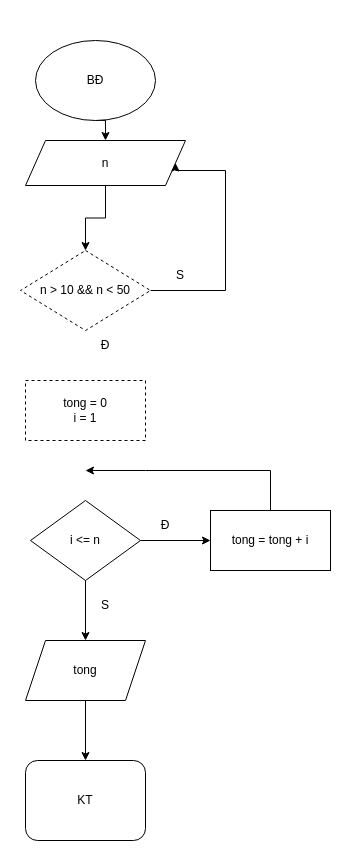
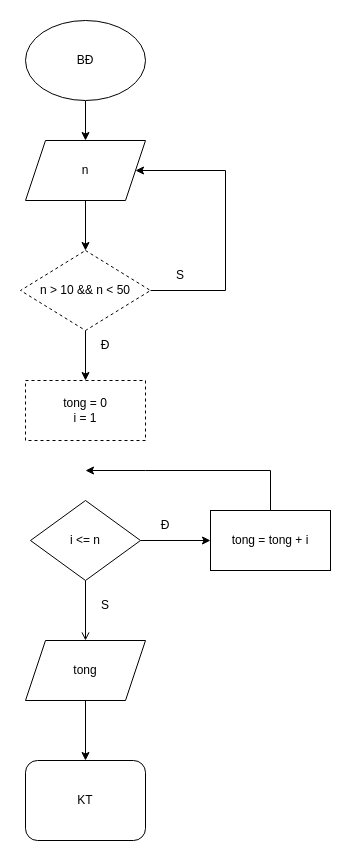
node "BĐ": moved (96, 81) -> (86, 61)
node "n": size 160x45 -> 120x60
edge "n > 10 && n < 50" -> "tong = 0 i = 1": added
edge "i <= n" -> "tong": arrowhead classic -> open
